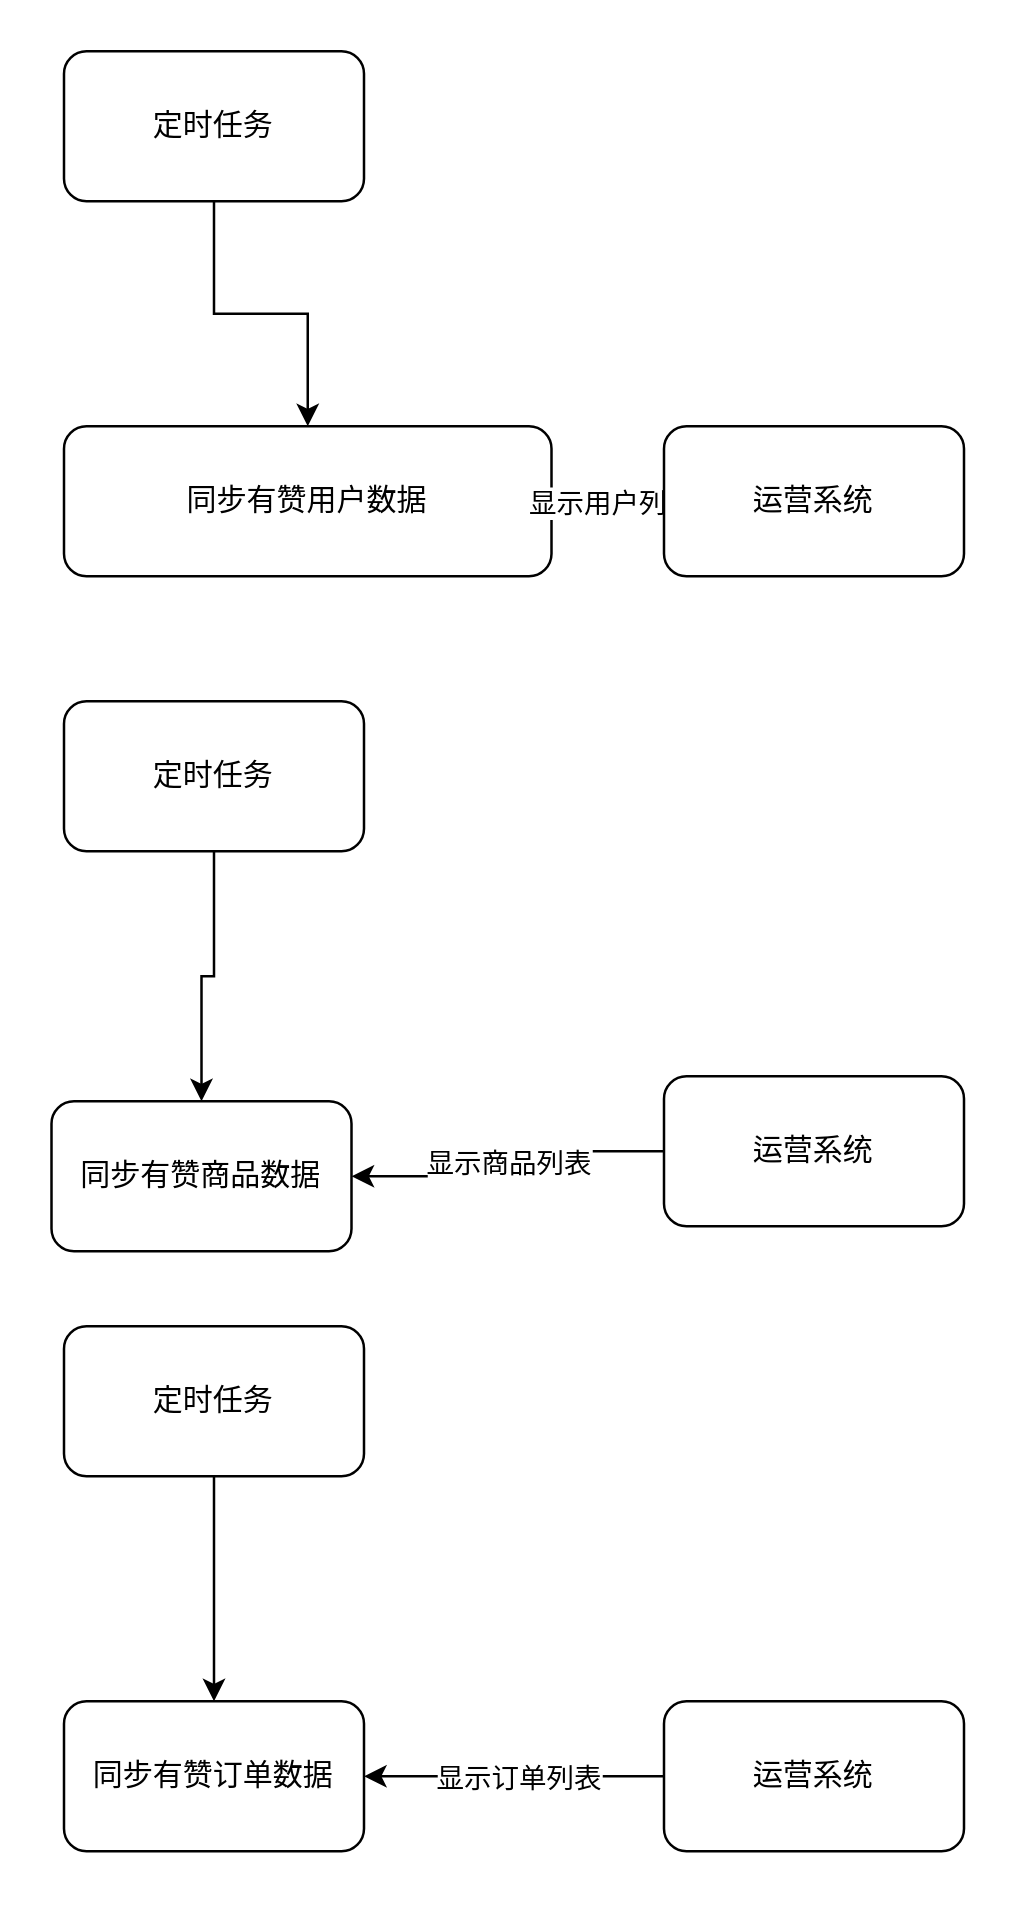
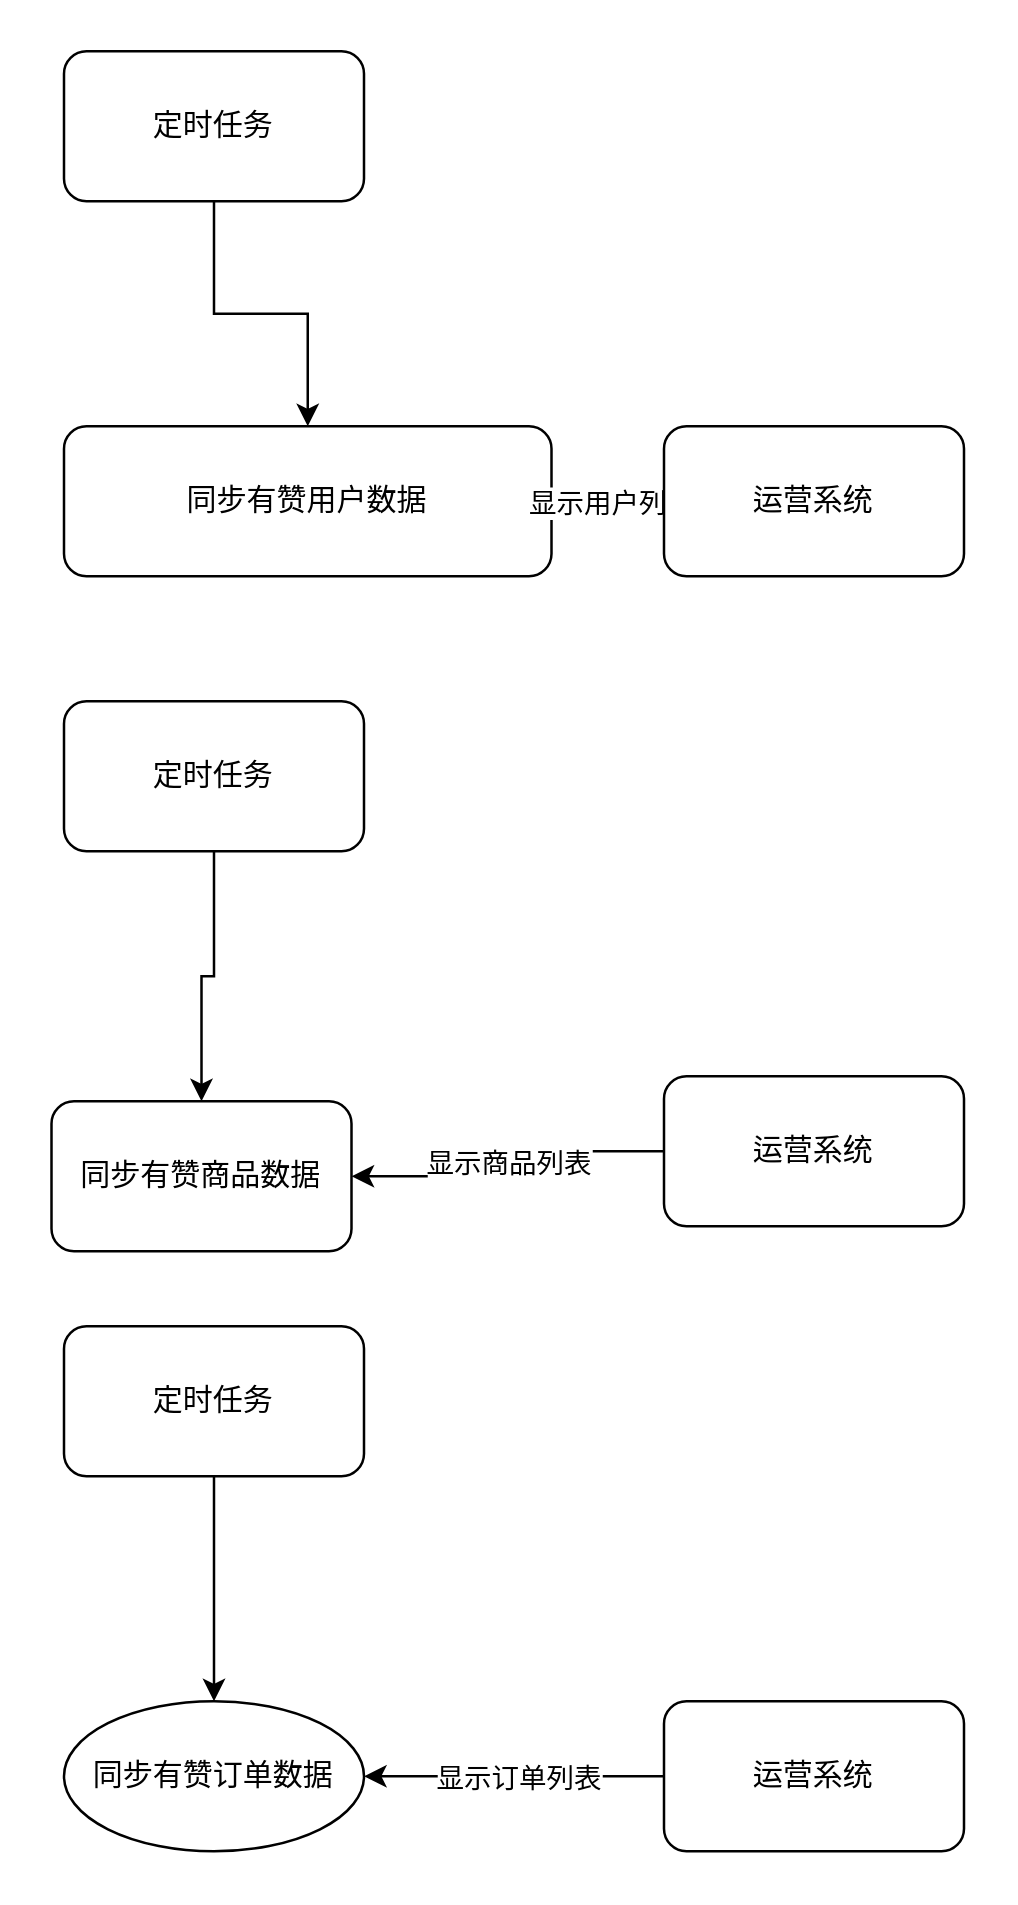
node "同步有赞订单数据": shape rounded rectangle -> ellipse
